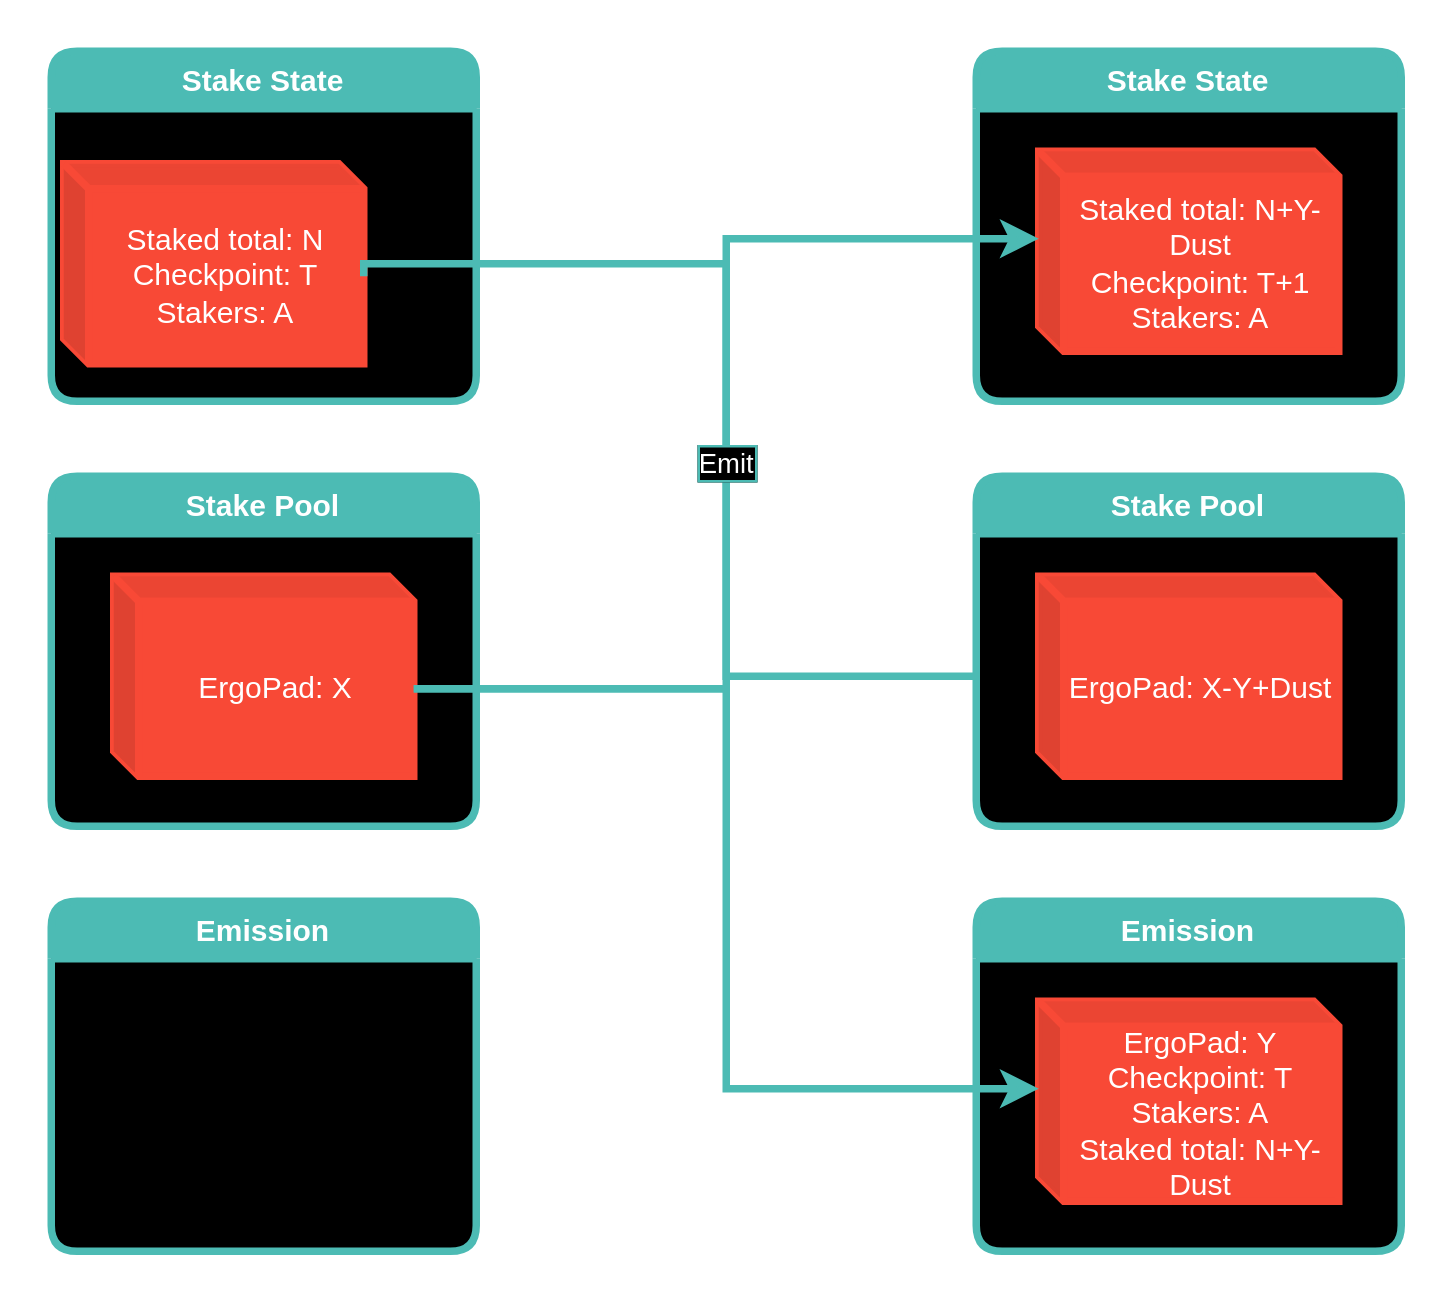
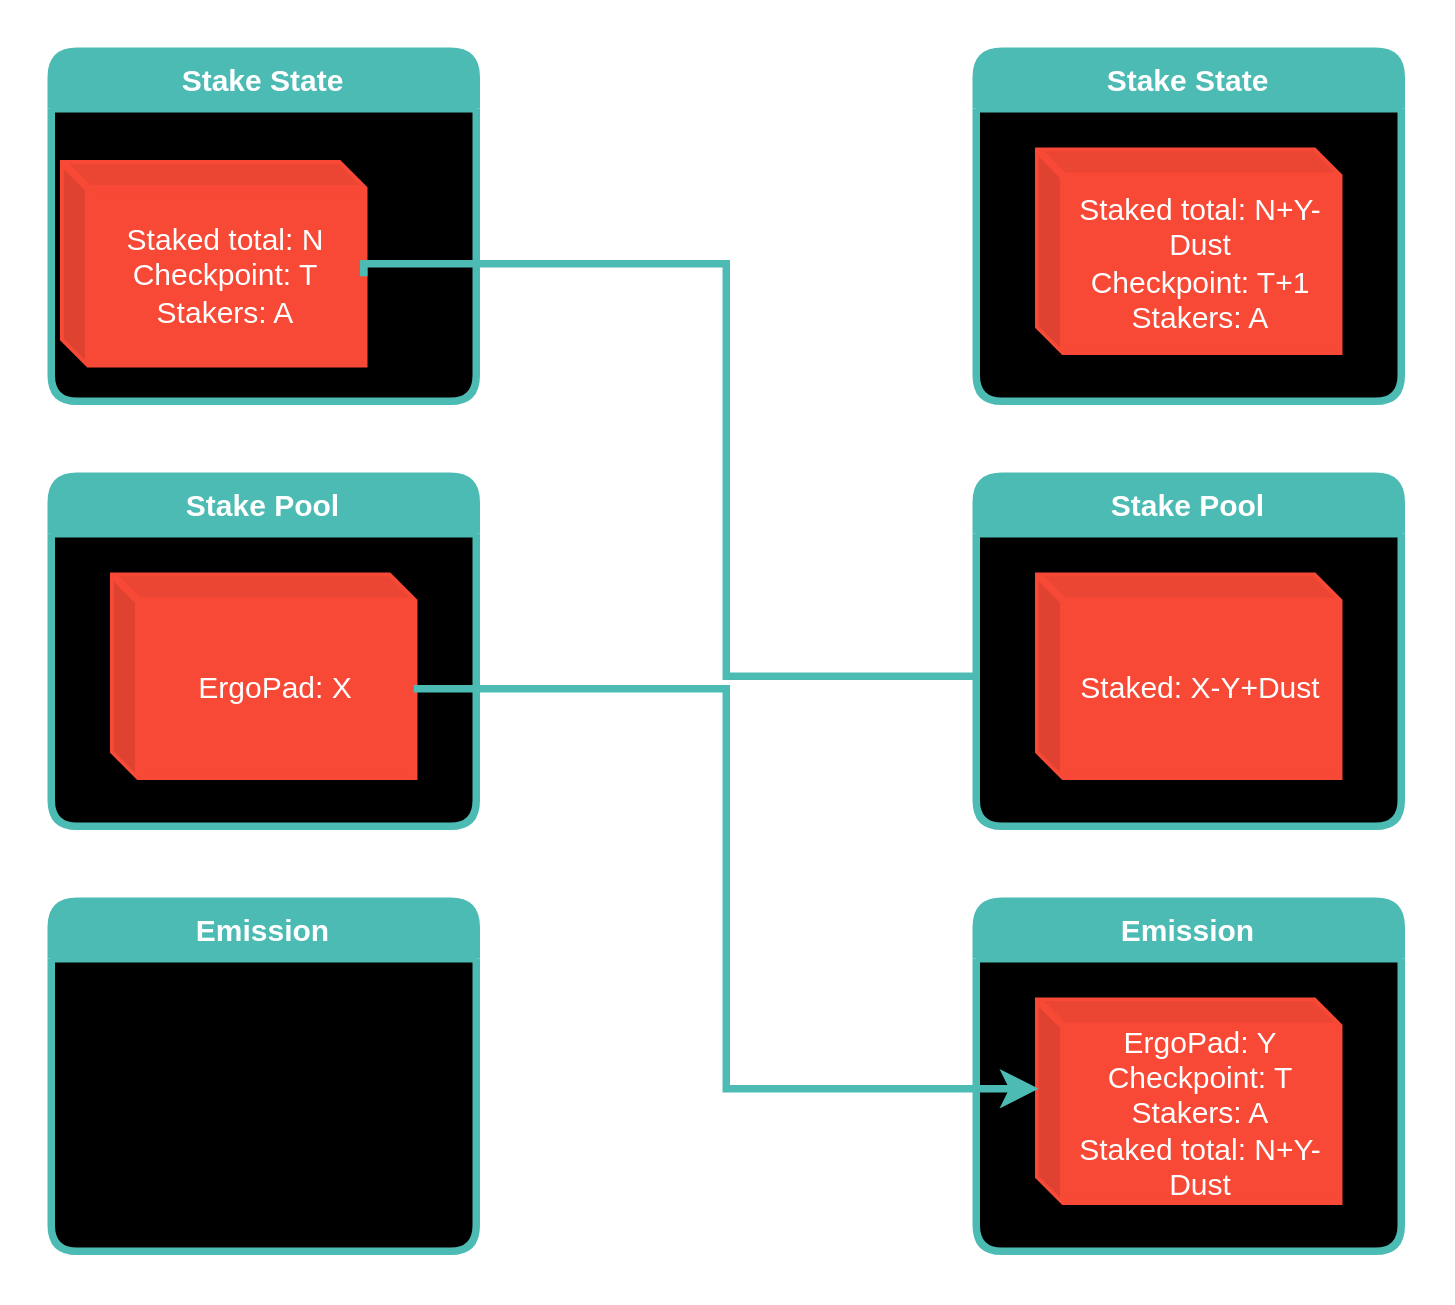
edge "ErgoPad: X" -> "Staked total: N+Y-Dust Checkpoint: T+1 Stakers: A": removed, label "Emit"
node "ErgoPad: X-Y+Dust": label "ErgoPad: X-Y+Dust" -> "Staked: X-Y+Dust"
